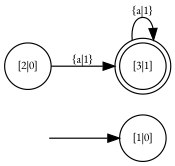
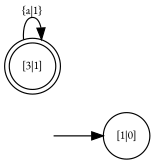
node "[2|0]": removed
